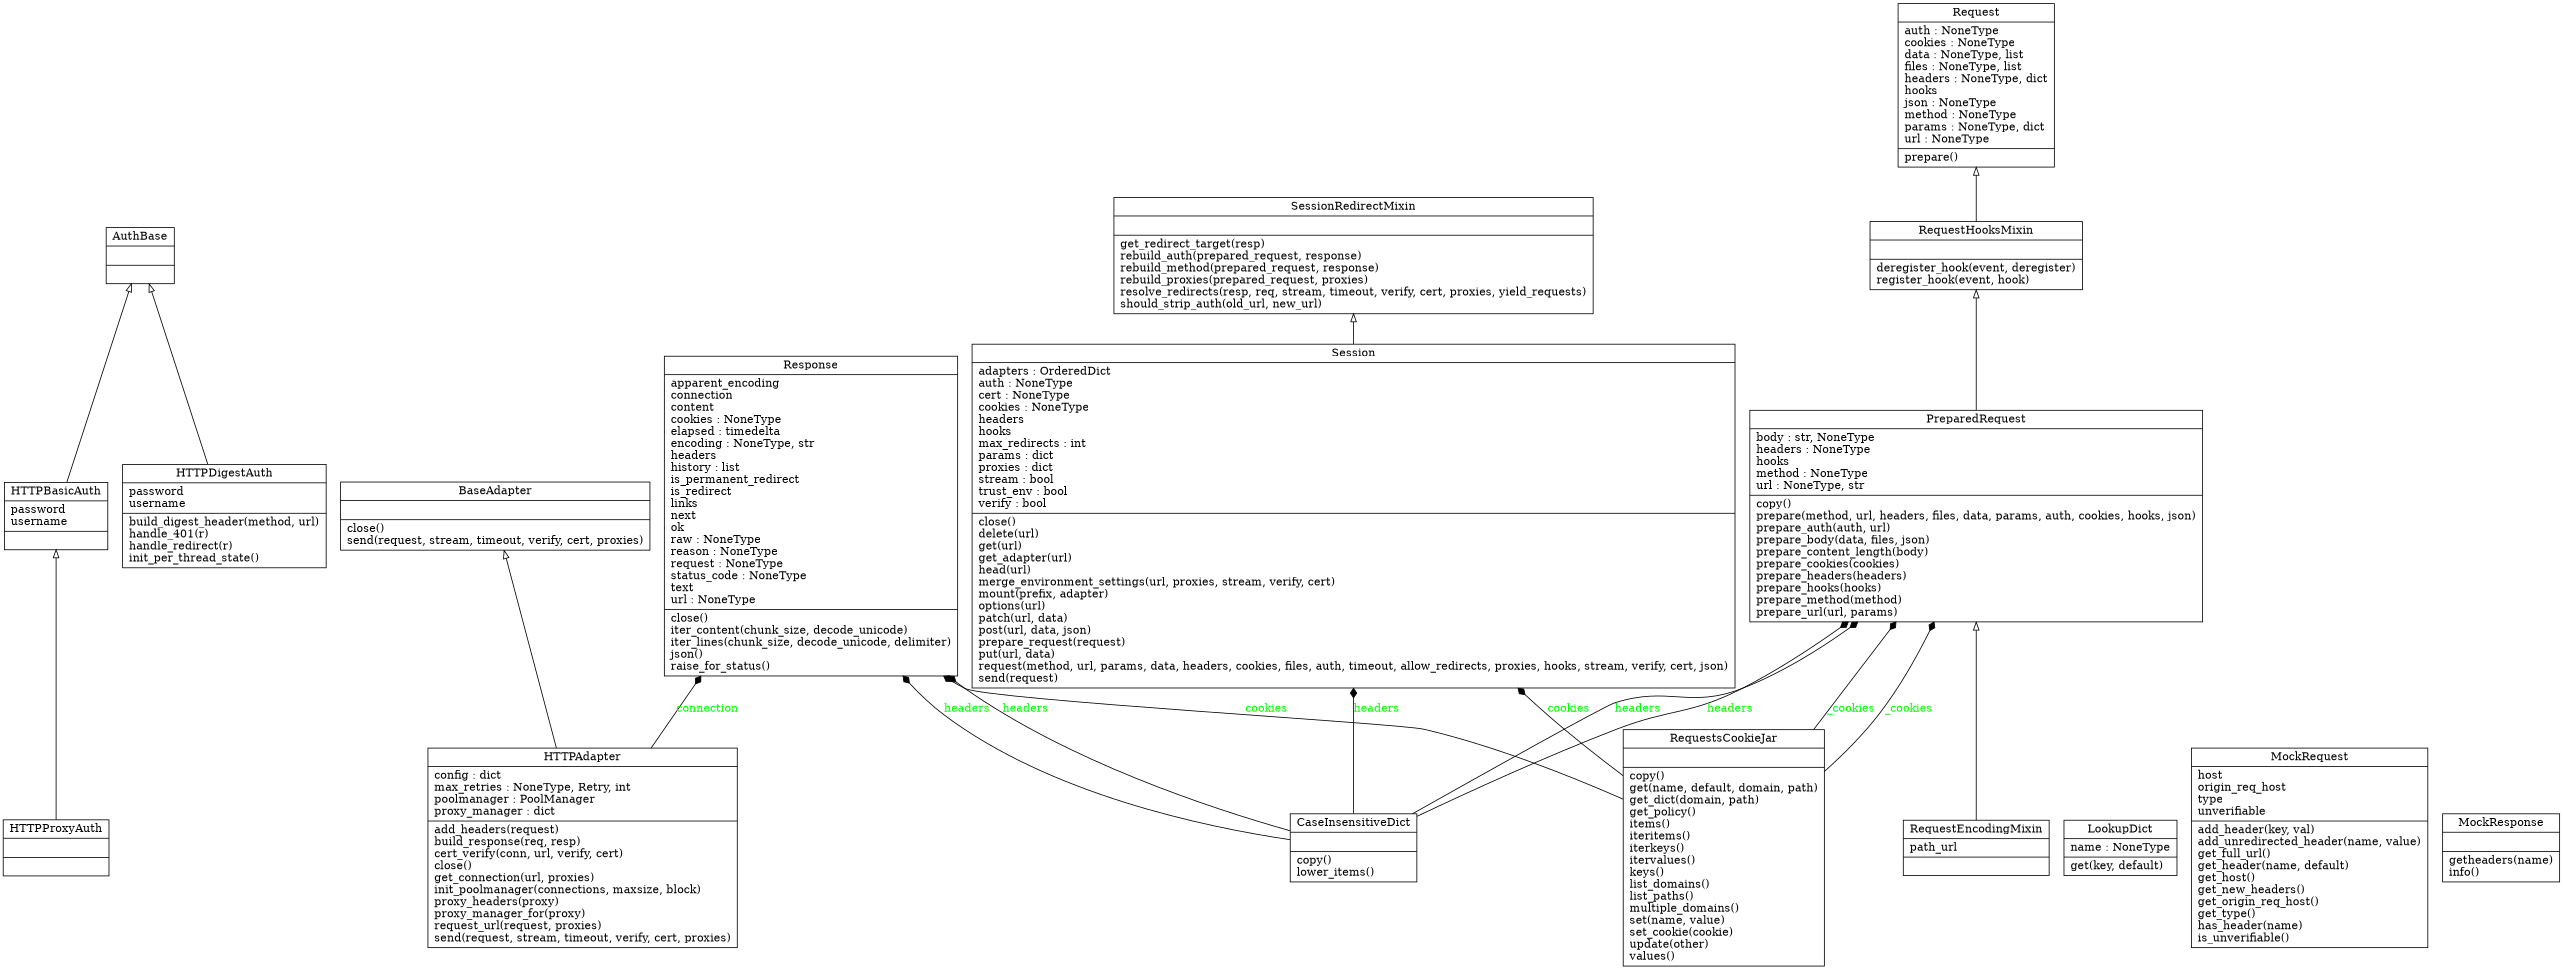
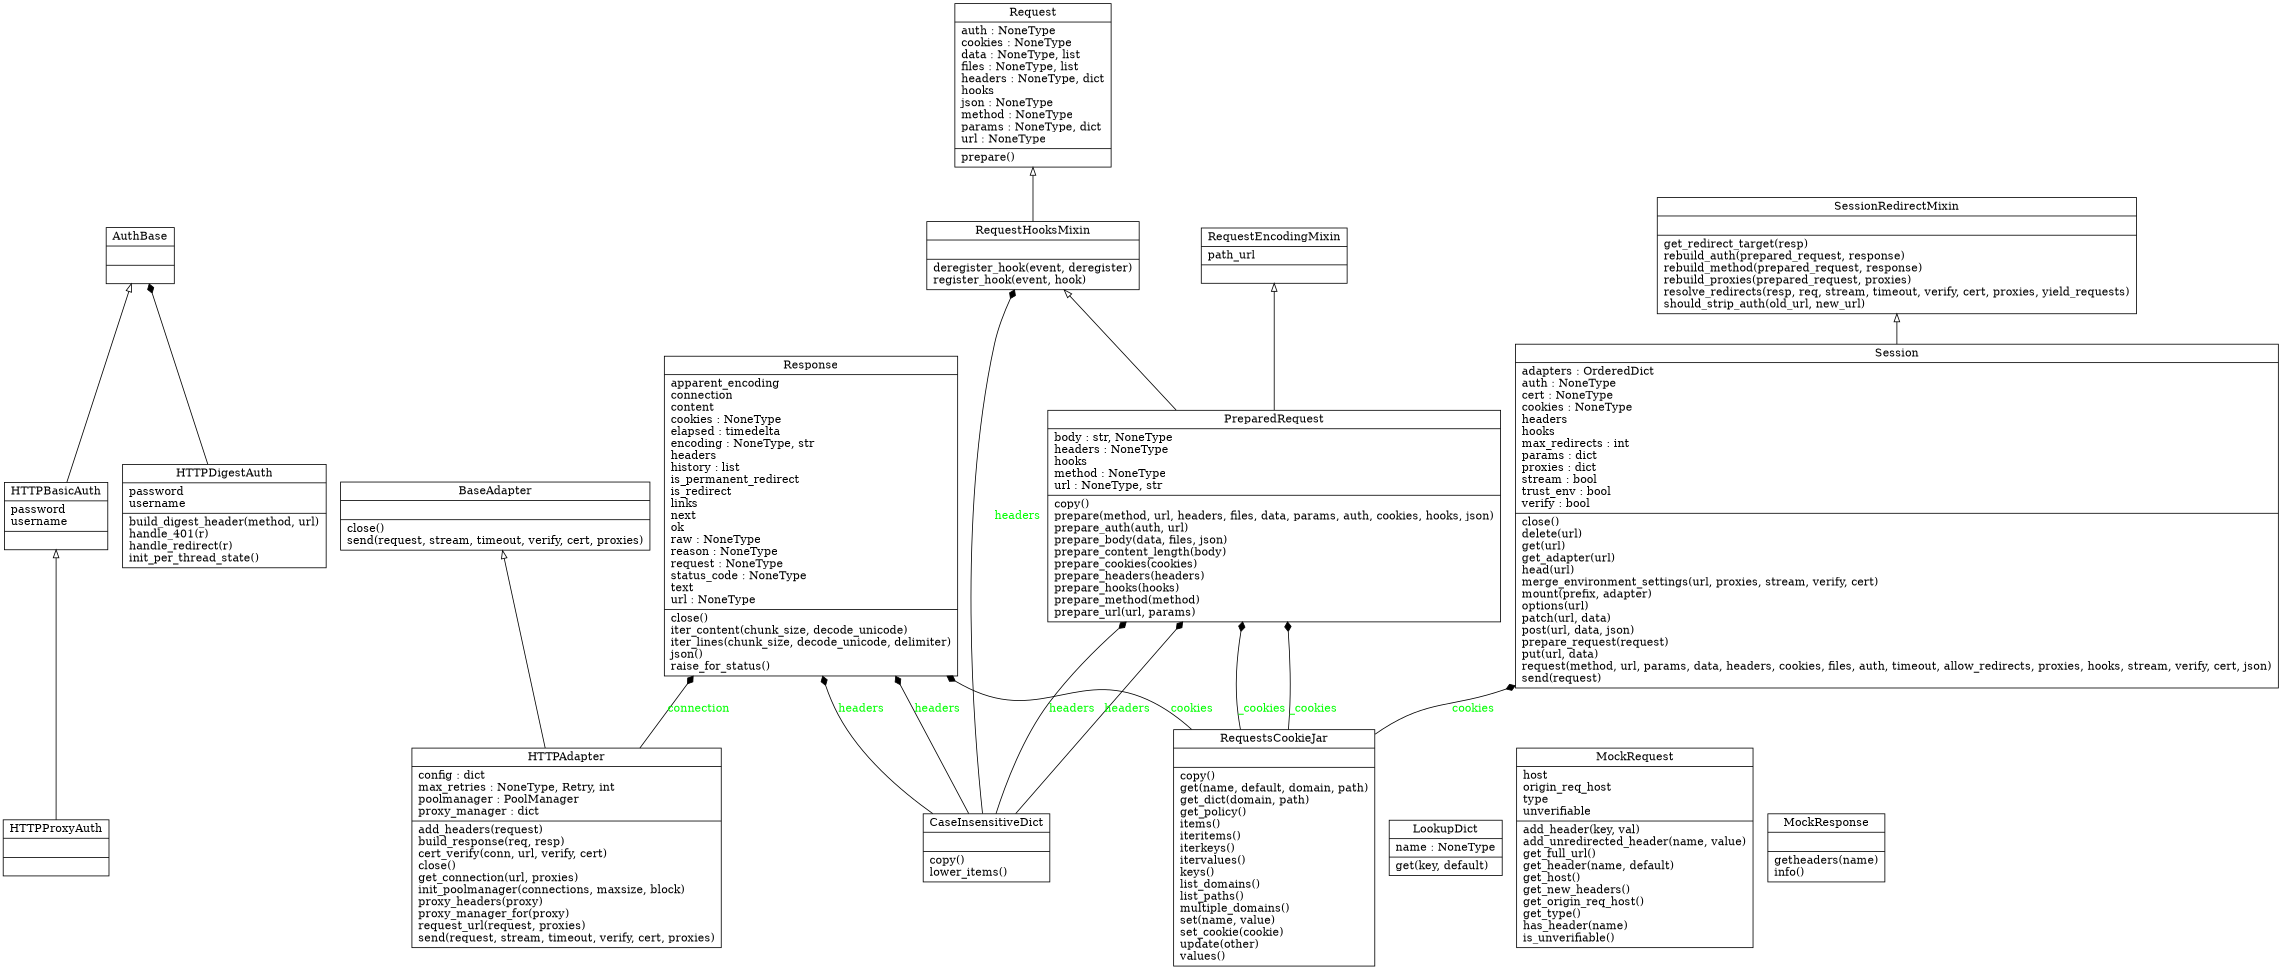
edge "HTTPDigestAuth" -> "AuthBase": arrowhead empty -> diamond
edge "RequestEncodingMixin" -> "PreparedRequest": reversed
edge "CaseInsensitiveDict" -> "Session": now "CaseInsensitiveDict" -> "RequestHooksMixin"
